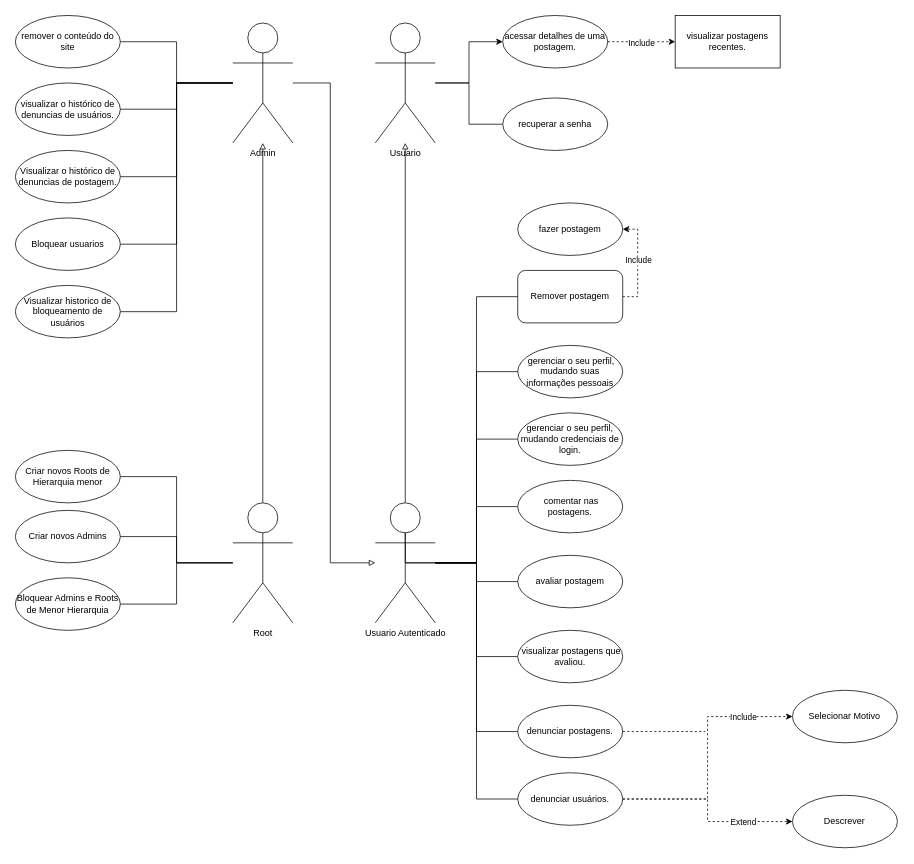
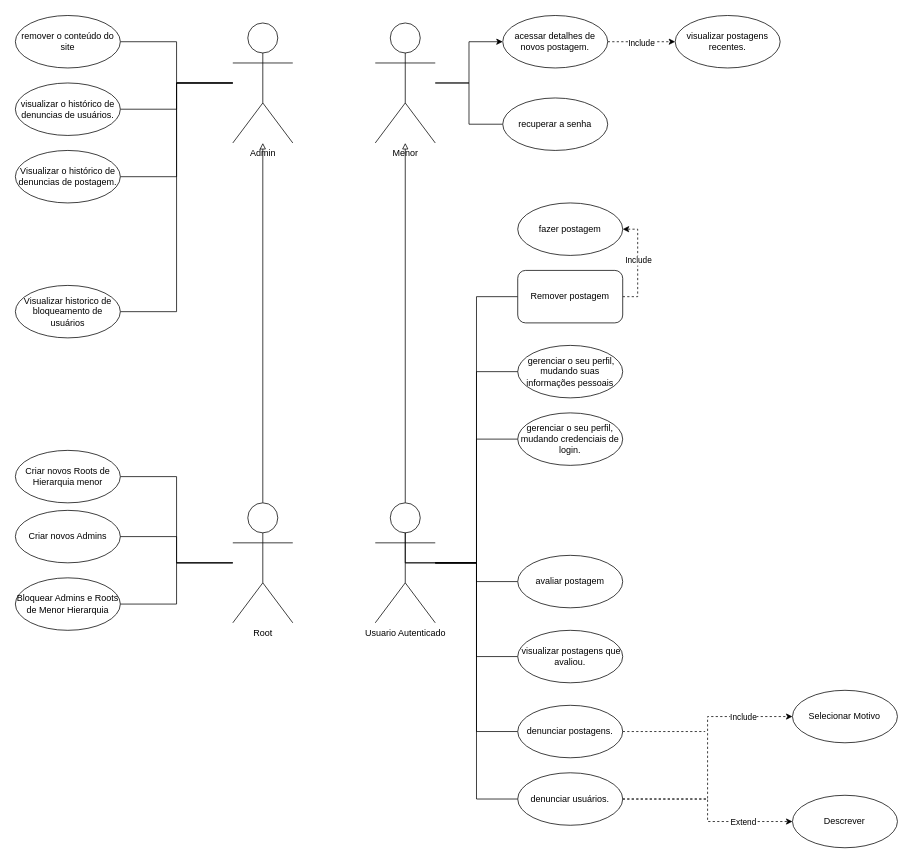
node "acessar detalhes de uma postagem.": label "acessar detalhes de uma postagem." -> "acessar detalhes de novos postagem."
node "visualizar postagens recentes.": shape rectangle -> ellipse
node "Usuario": label "Usuario" -> "Menor"
node "Bloquear usuarios": removed
edge "Admin" -- "Bloquear usuarios": removed
edge "Admin" -> "Usuario Autenticado": removed
edge "comentar nas postagens." -- "Usuario Autenticado": removed
node "comentar nas postagens.": removed
